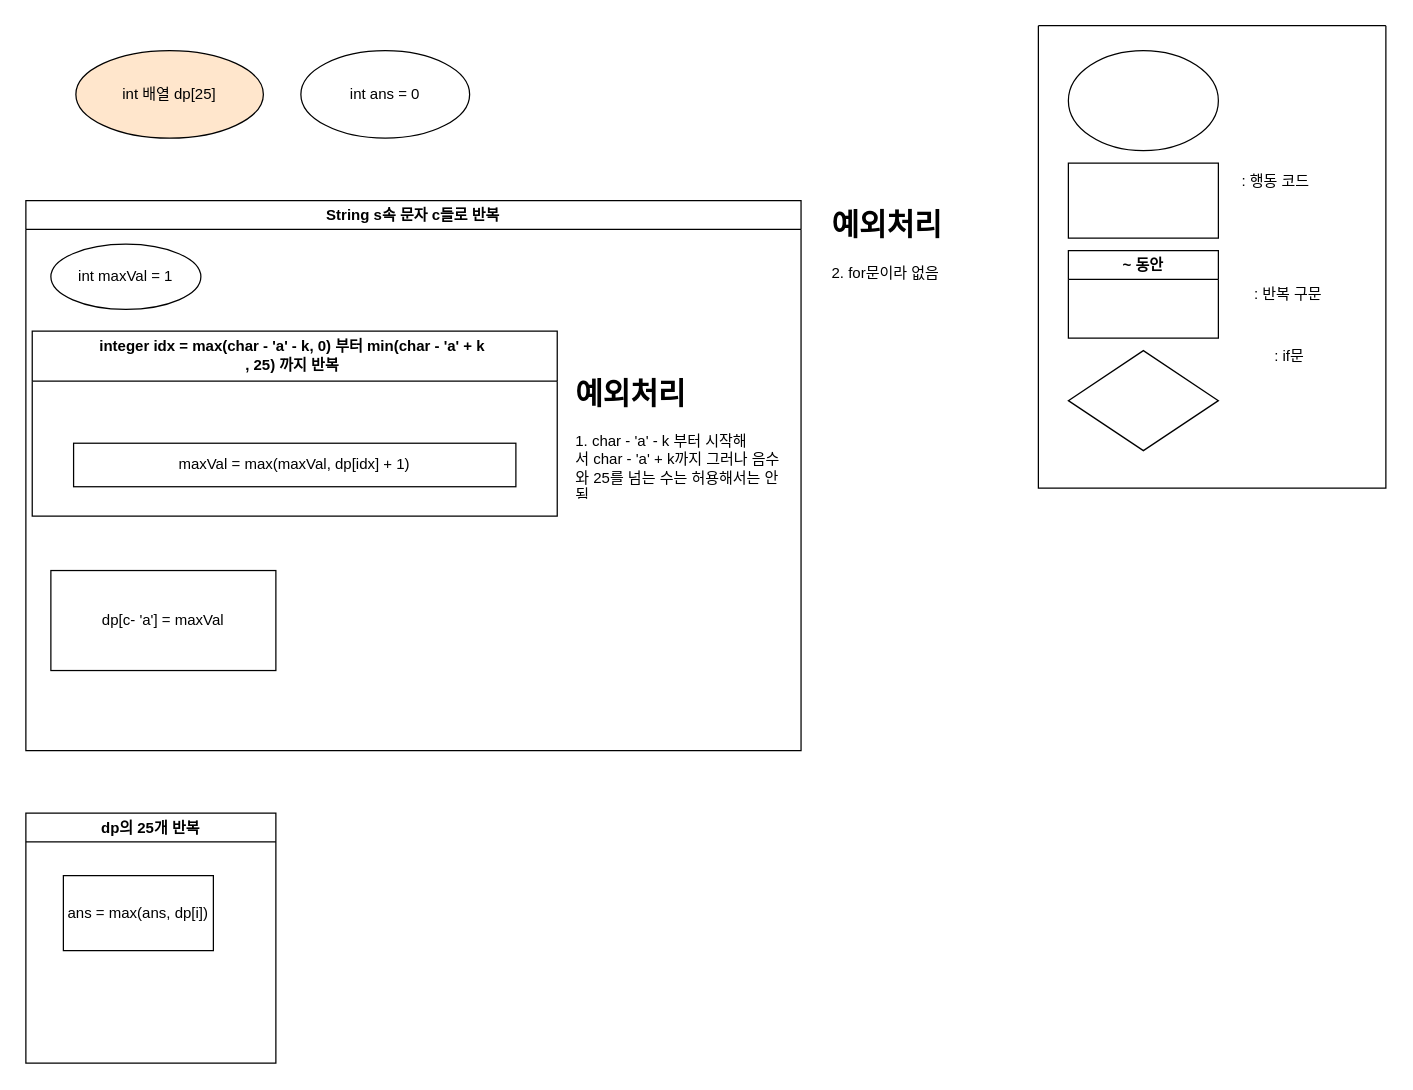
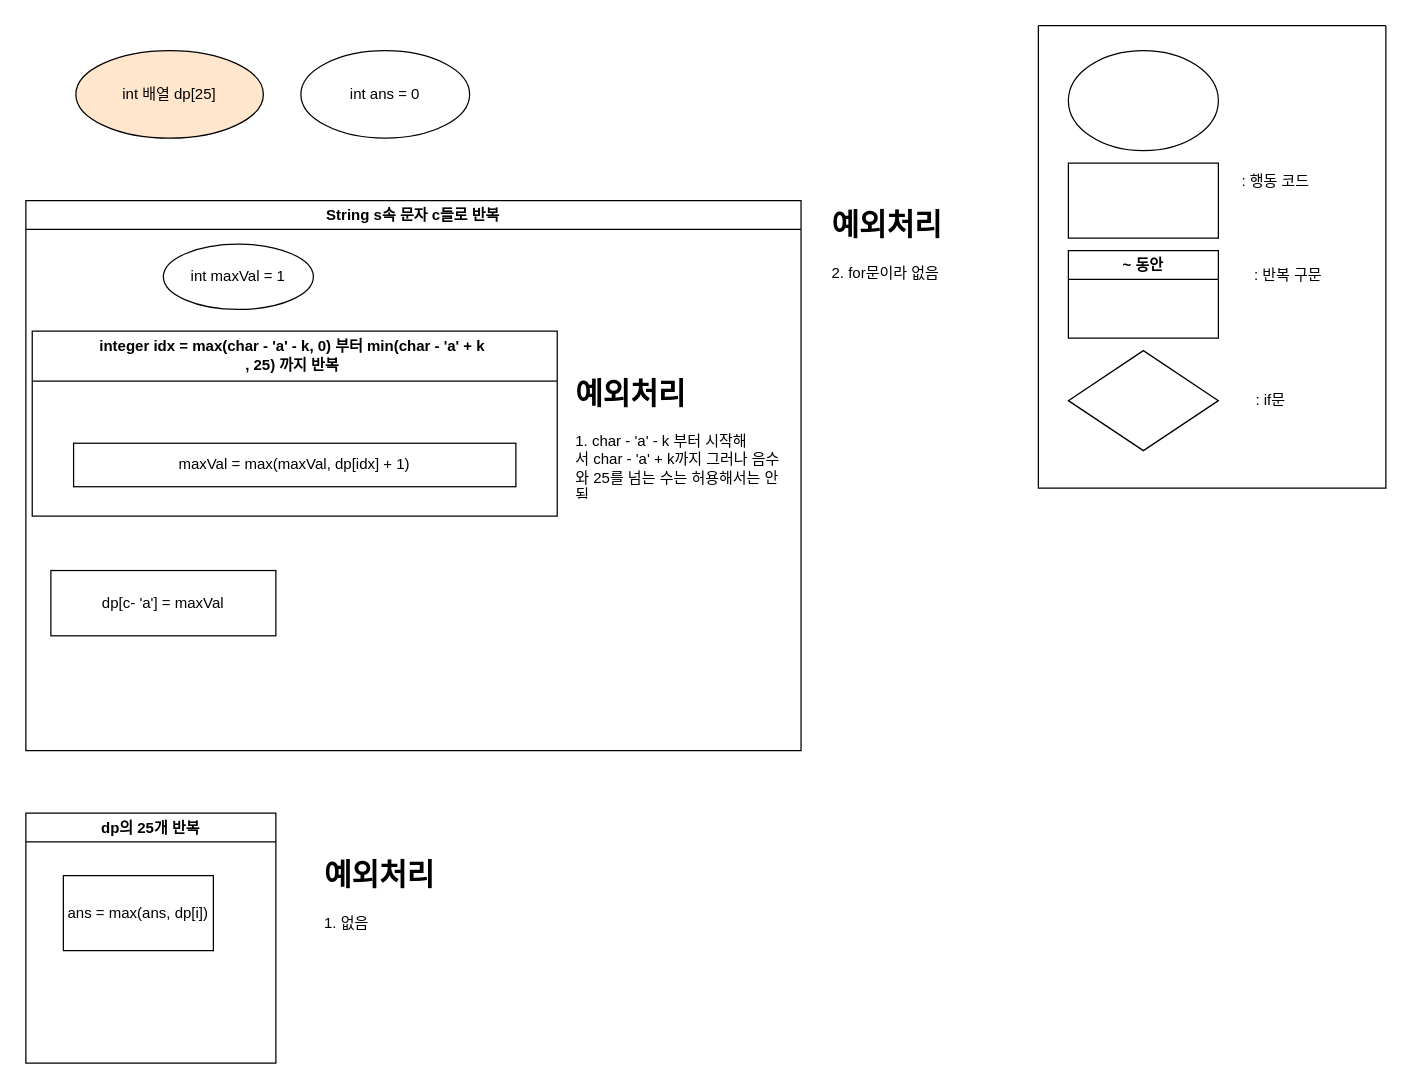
node "int maxVal = 1": moved (126, 277) -> (238, 277)
node ": 반복 구문": moved (1288, 294) -> (1288, 276)
node ": if문": moved (1289, 357) -> (1271, 401)
node "dp[c- 'a'] = maxVal": size 225x100 -> 225x65
node "예외처리1. 없음": added
